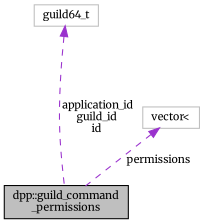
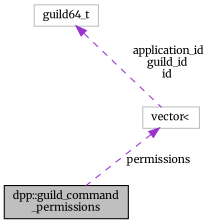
edge "dpp::guild_command _permissions" -> "guild64_t": now "vector<" -> "guild64_t"
